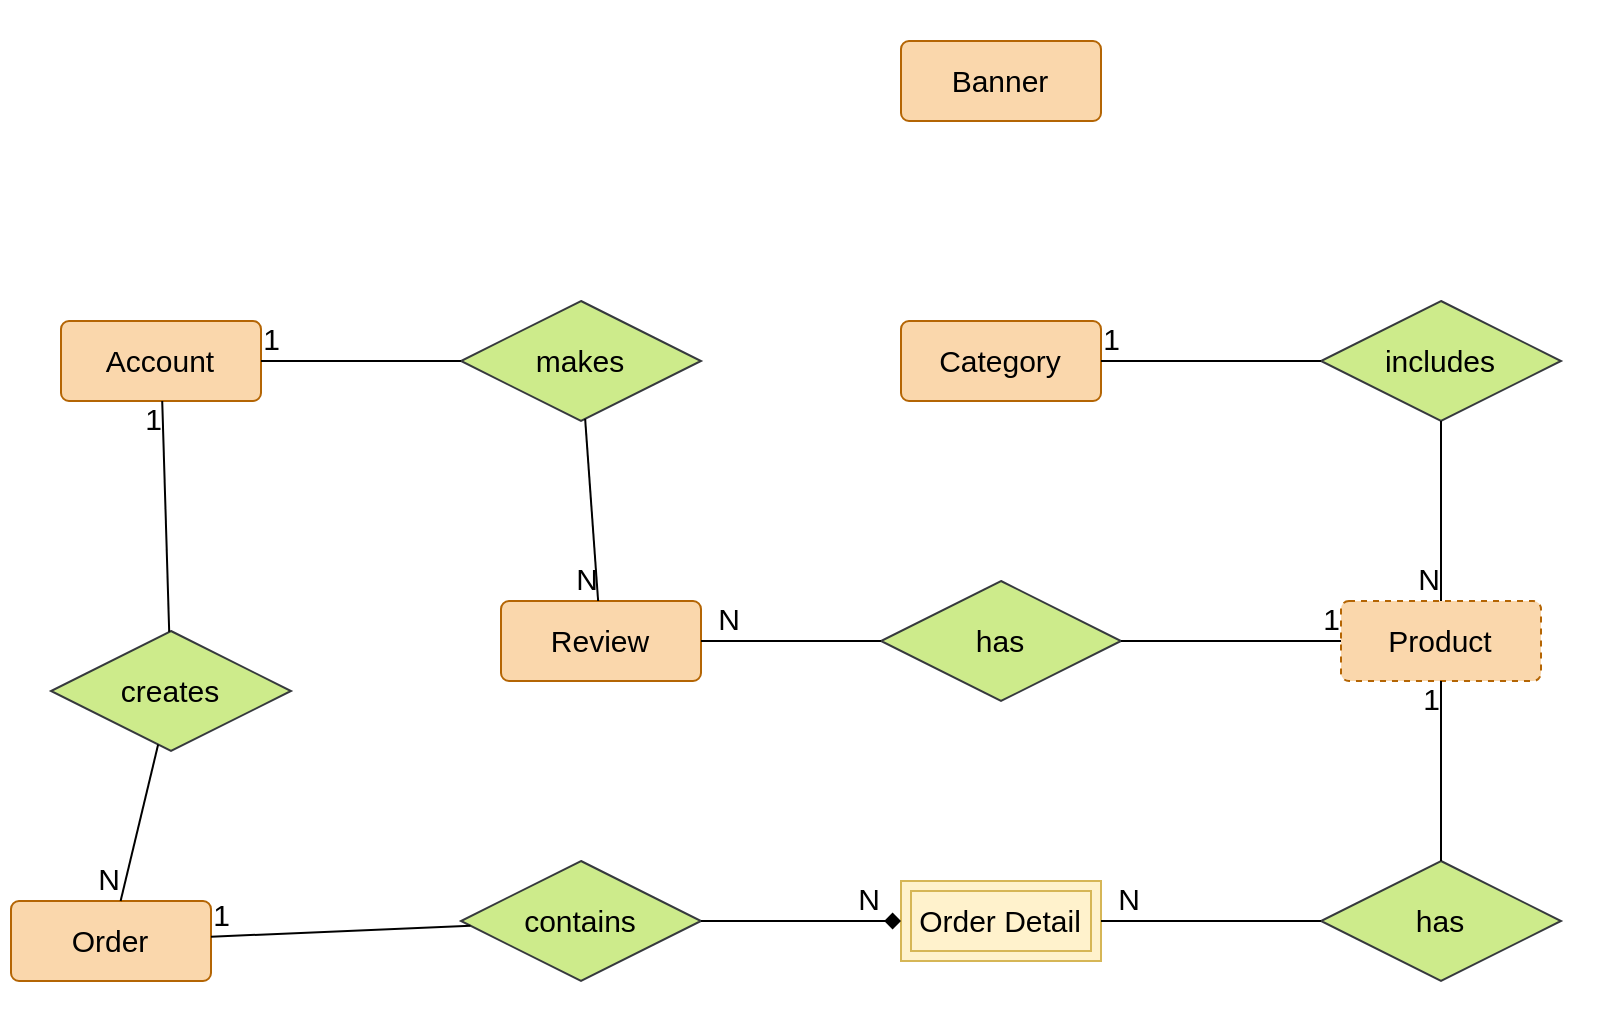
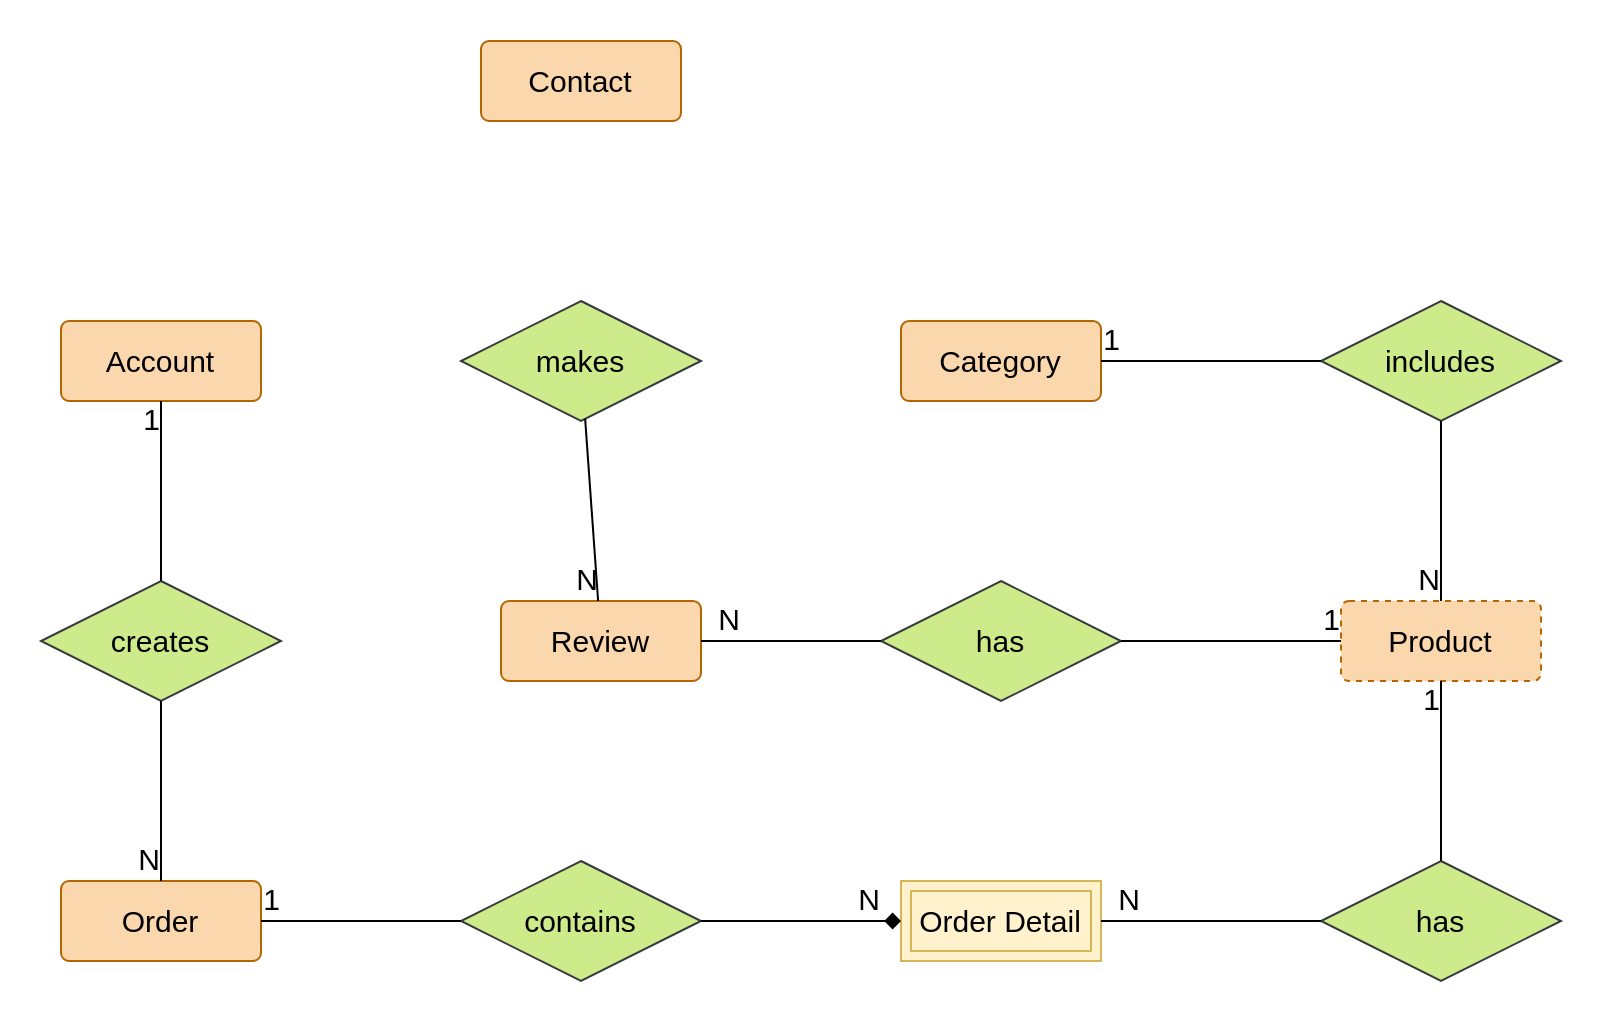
node "Contact": added
node "Banner": removed
edge "Account" -- "makes": removed, label "1"
node "creates": moved (171, 691) -> (161, 641)
node "Order": moved (111, 941) -> (161, 921)
